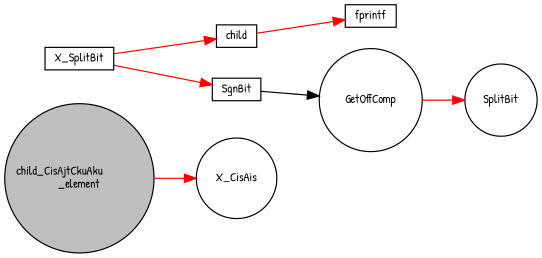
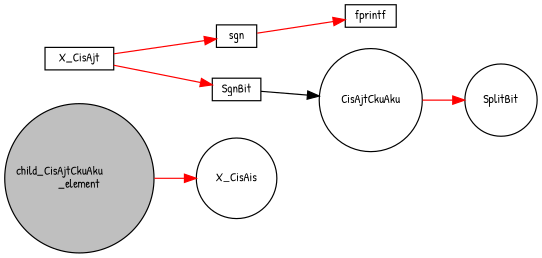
node "child": label "child" -> "sgn"
node "X_SplitBit": label "X_SplitBit" -> "X_CisAjt"
node "GetOffComp": label "GetOffComp" -> "CisAjtCkuAku"
